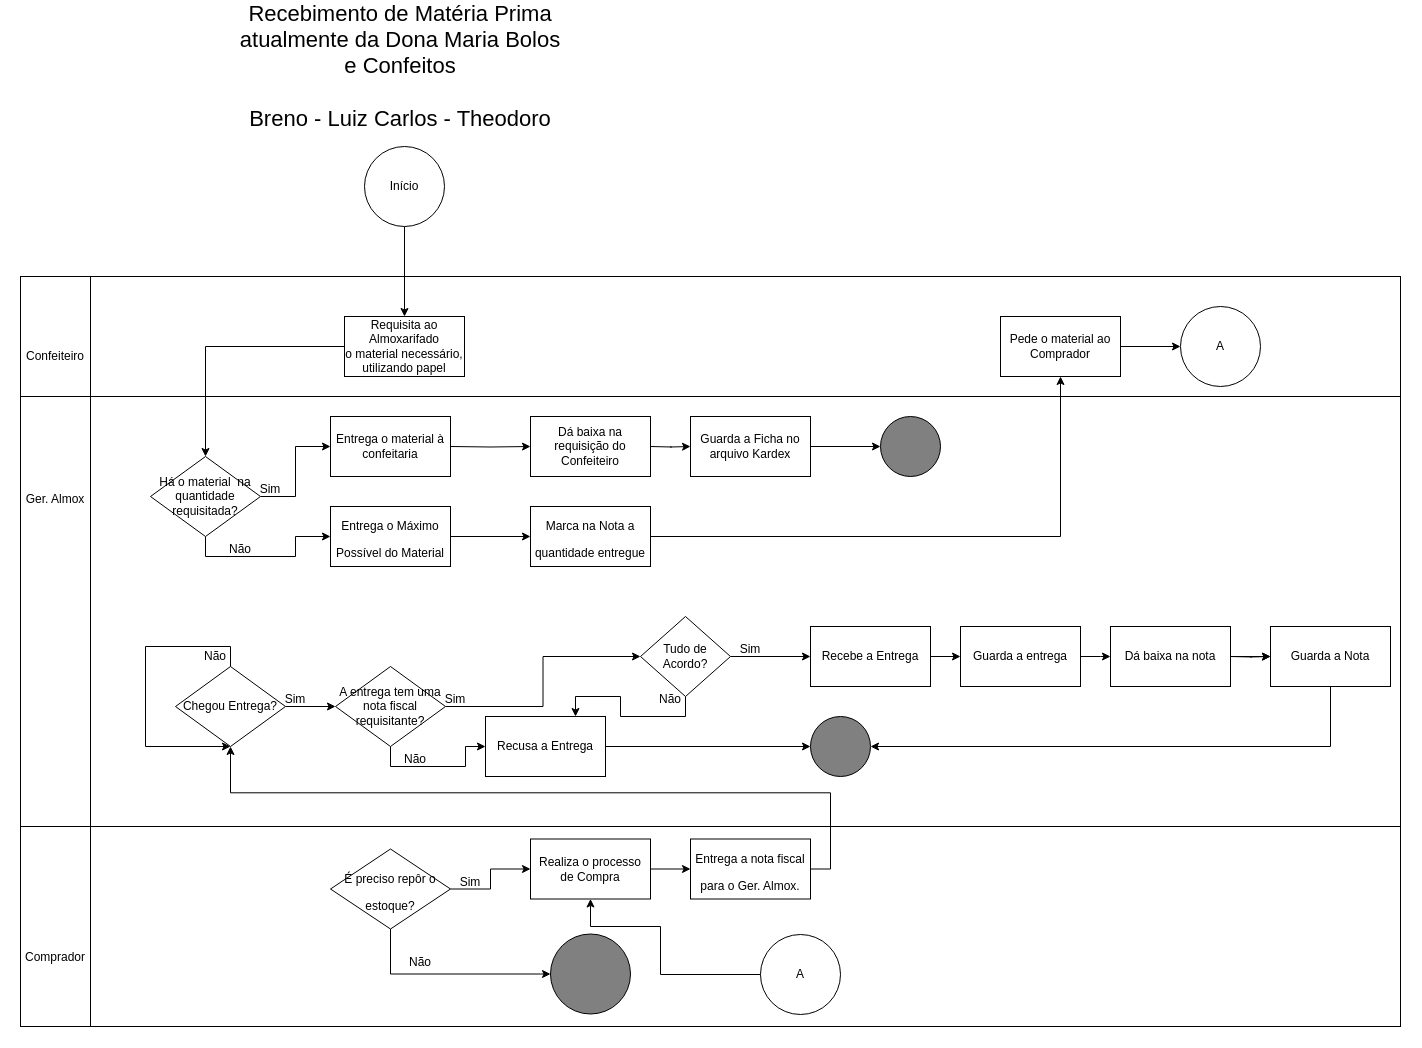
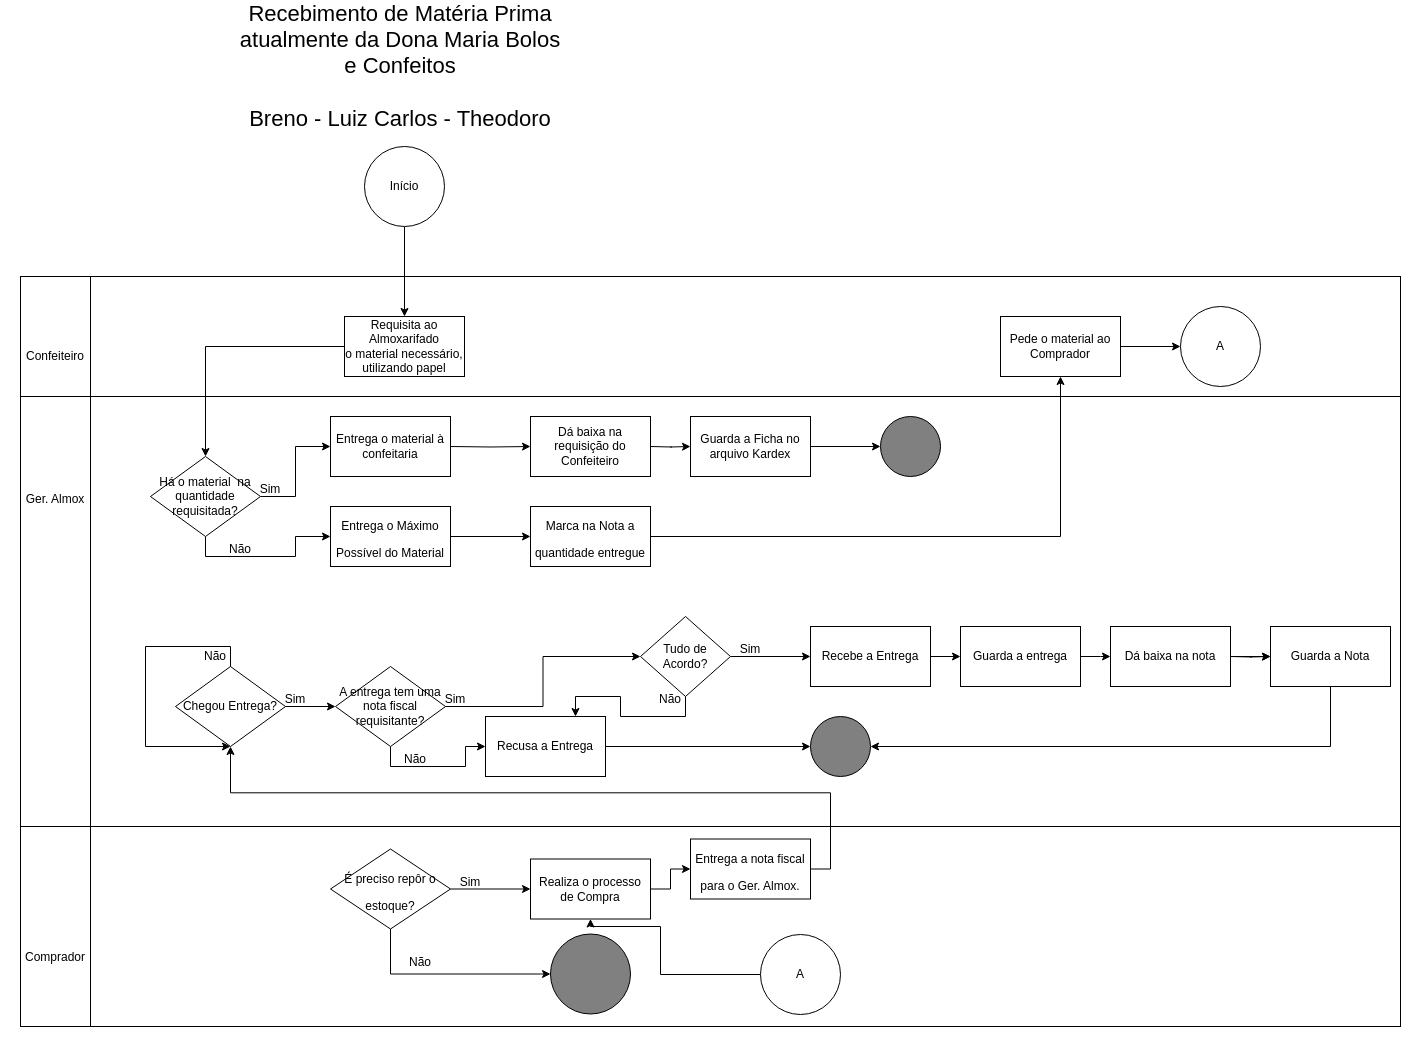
node "Realiza o processo de Compra": moved (591, 869) -> (591, 889)
